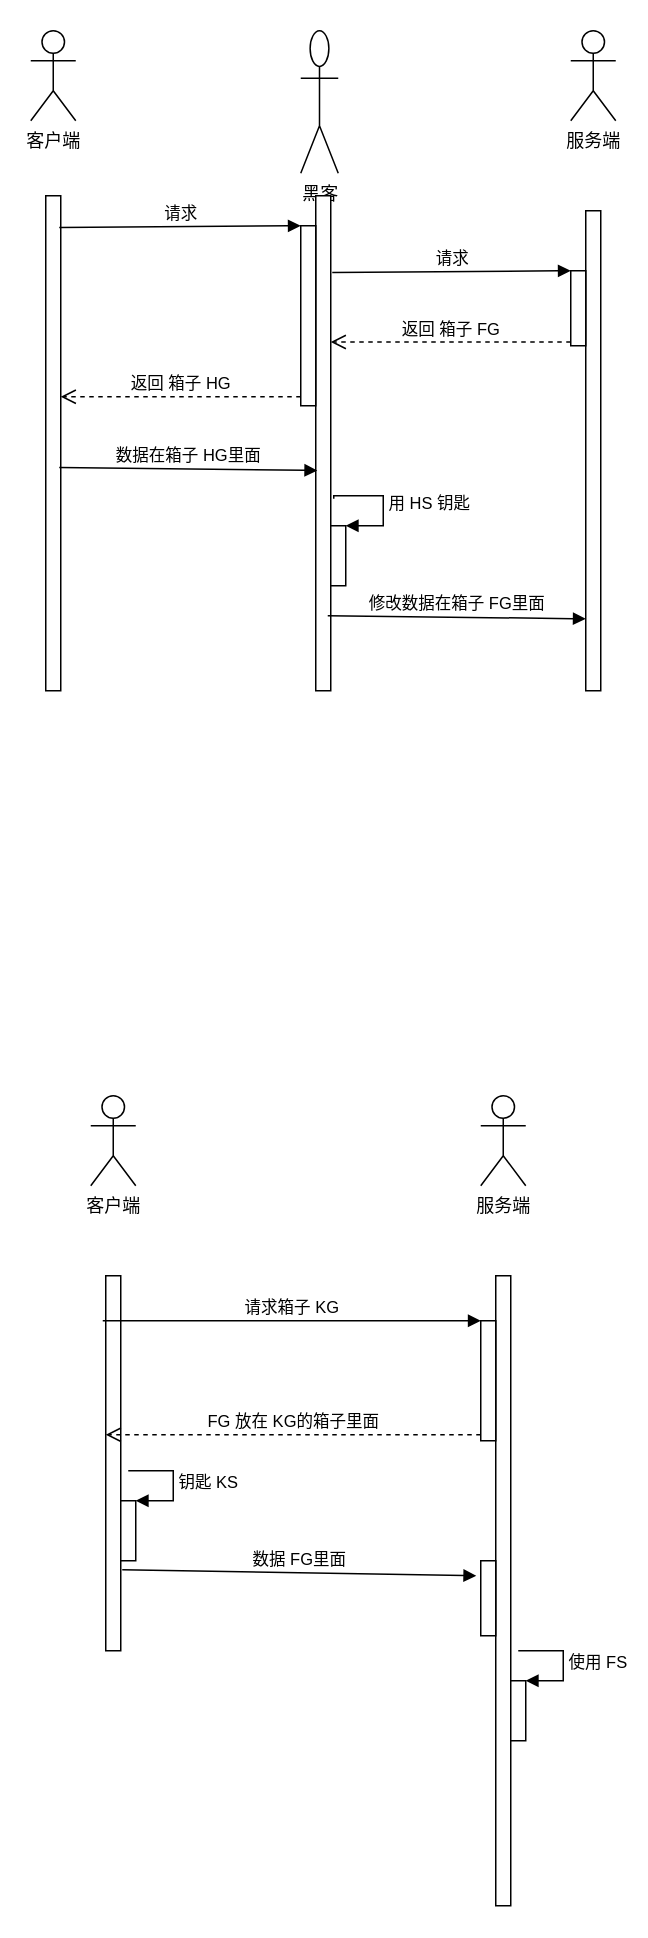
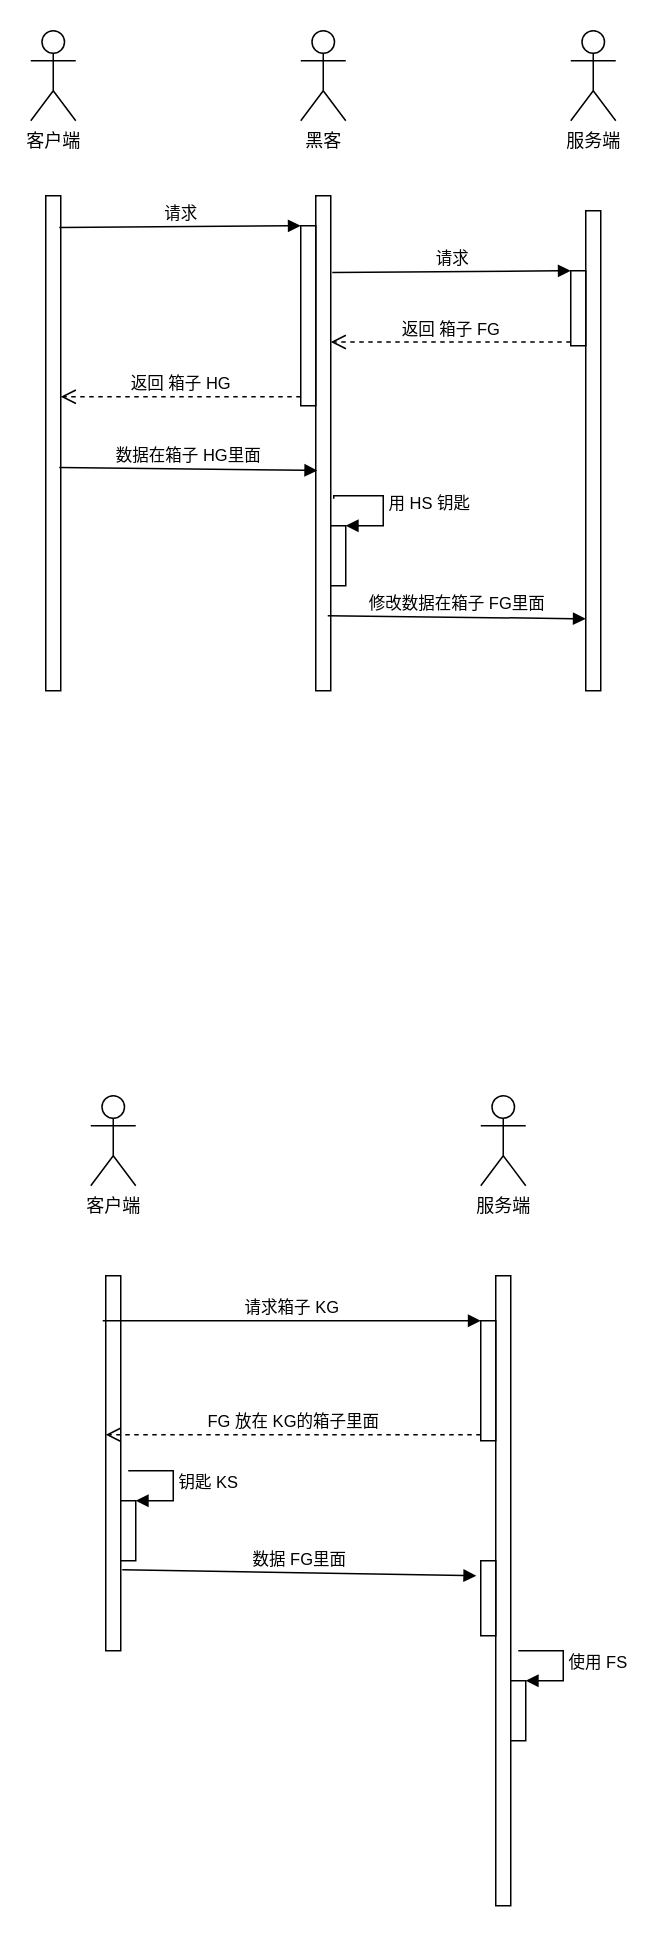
node "黑客": size 38x143 -> 45x90
